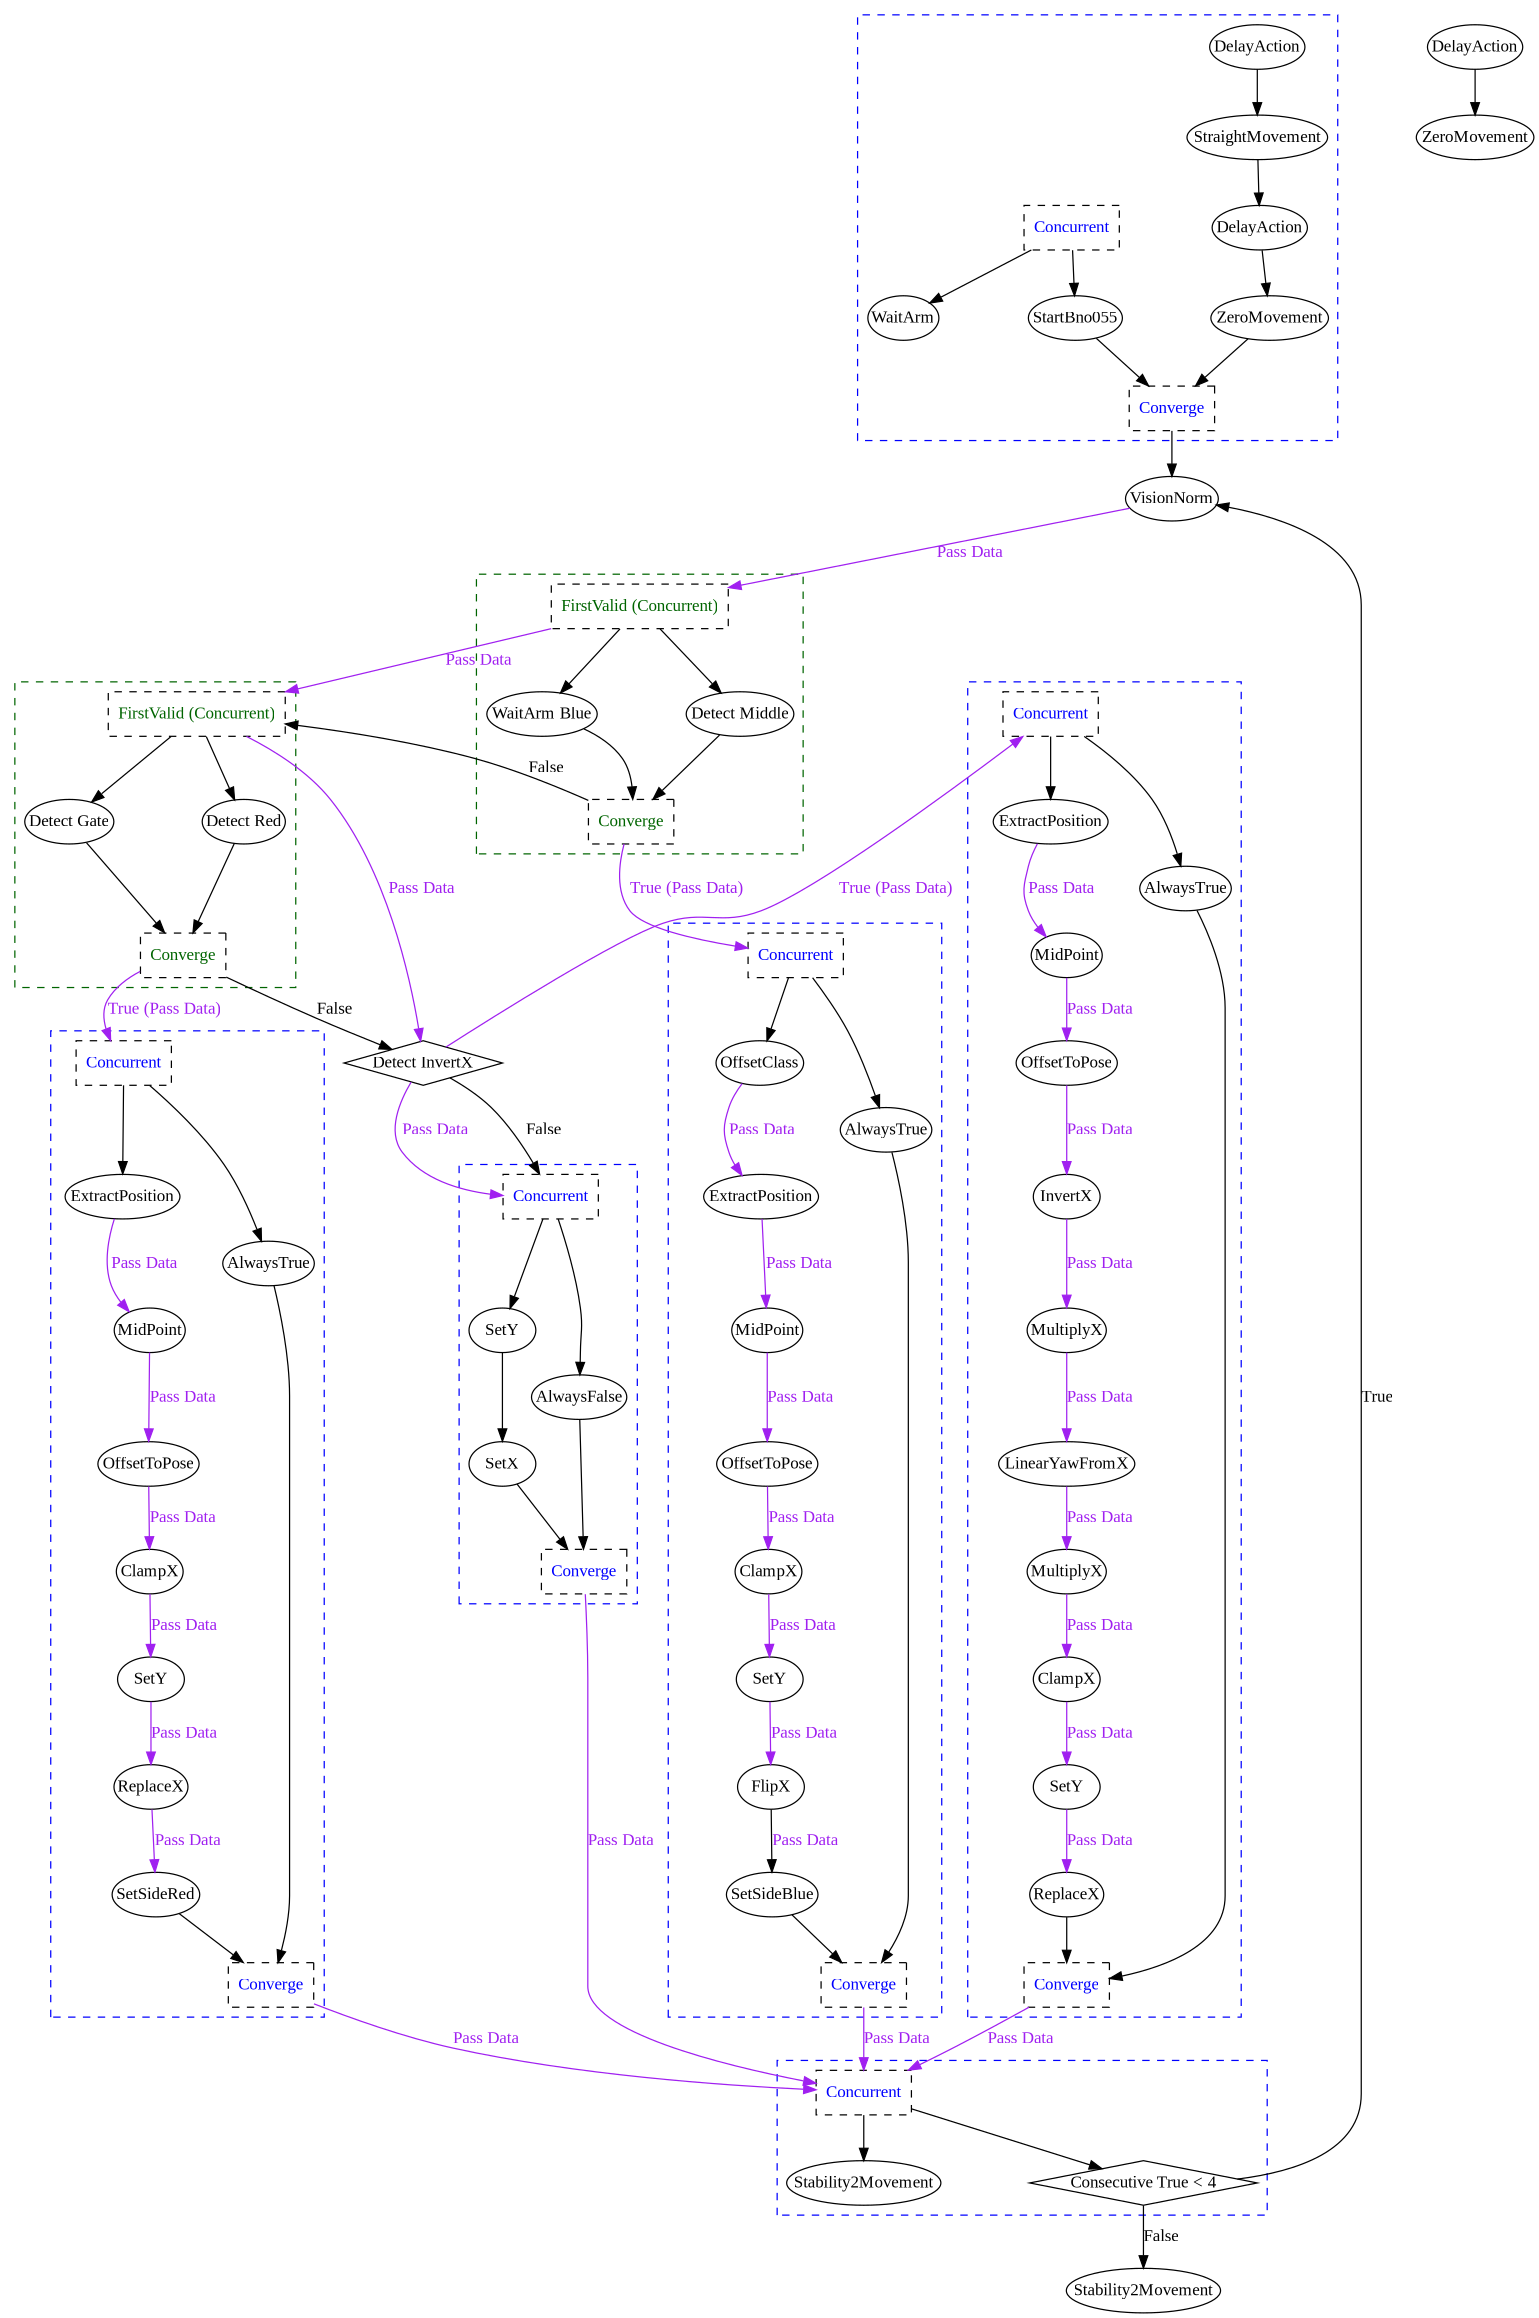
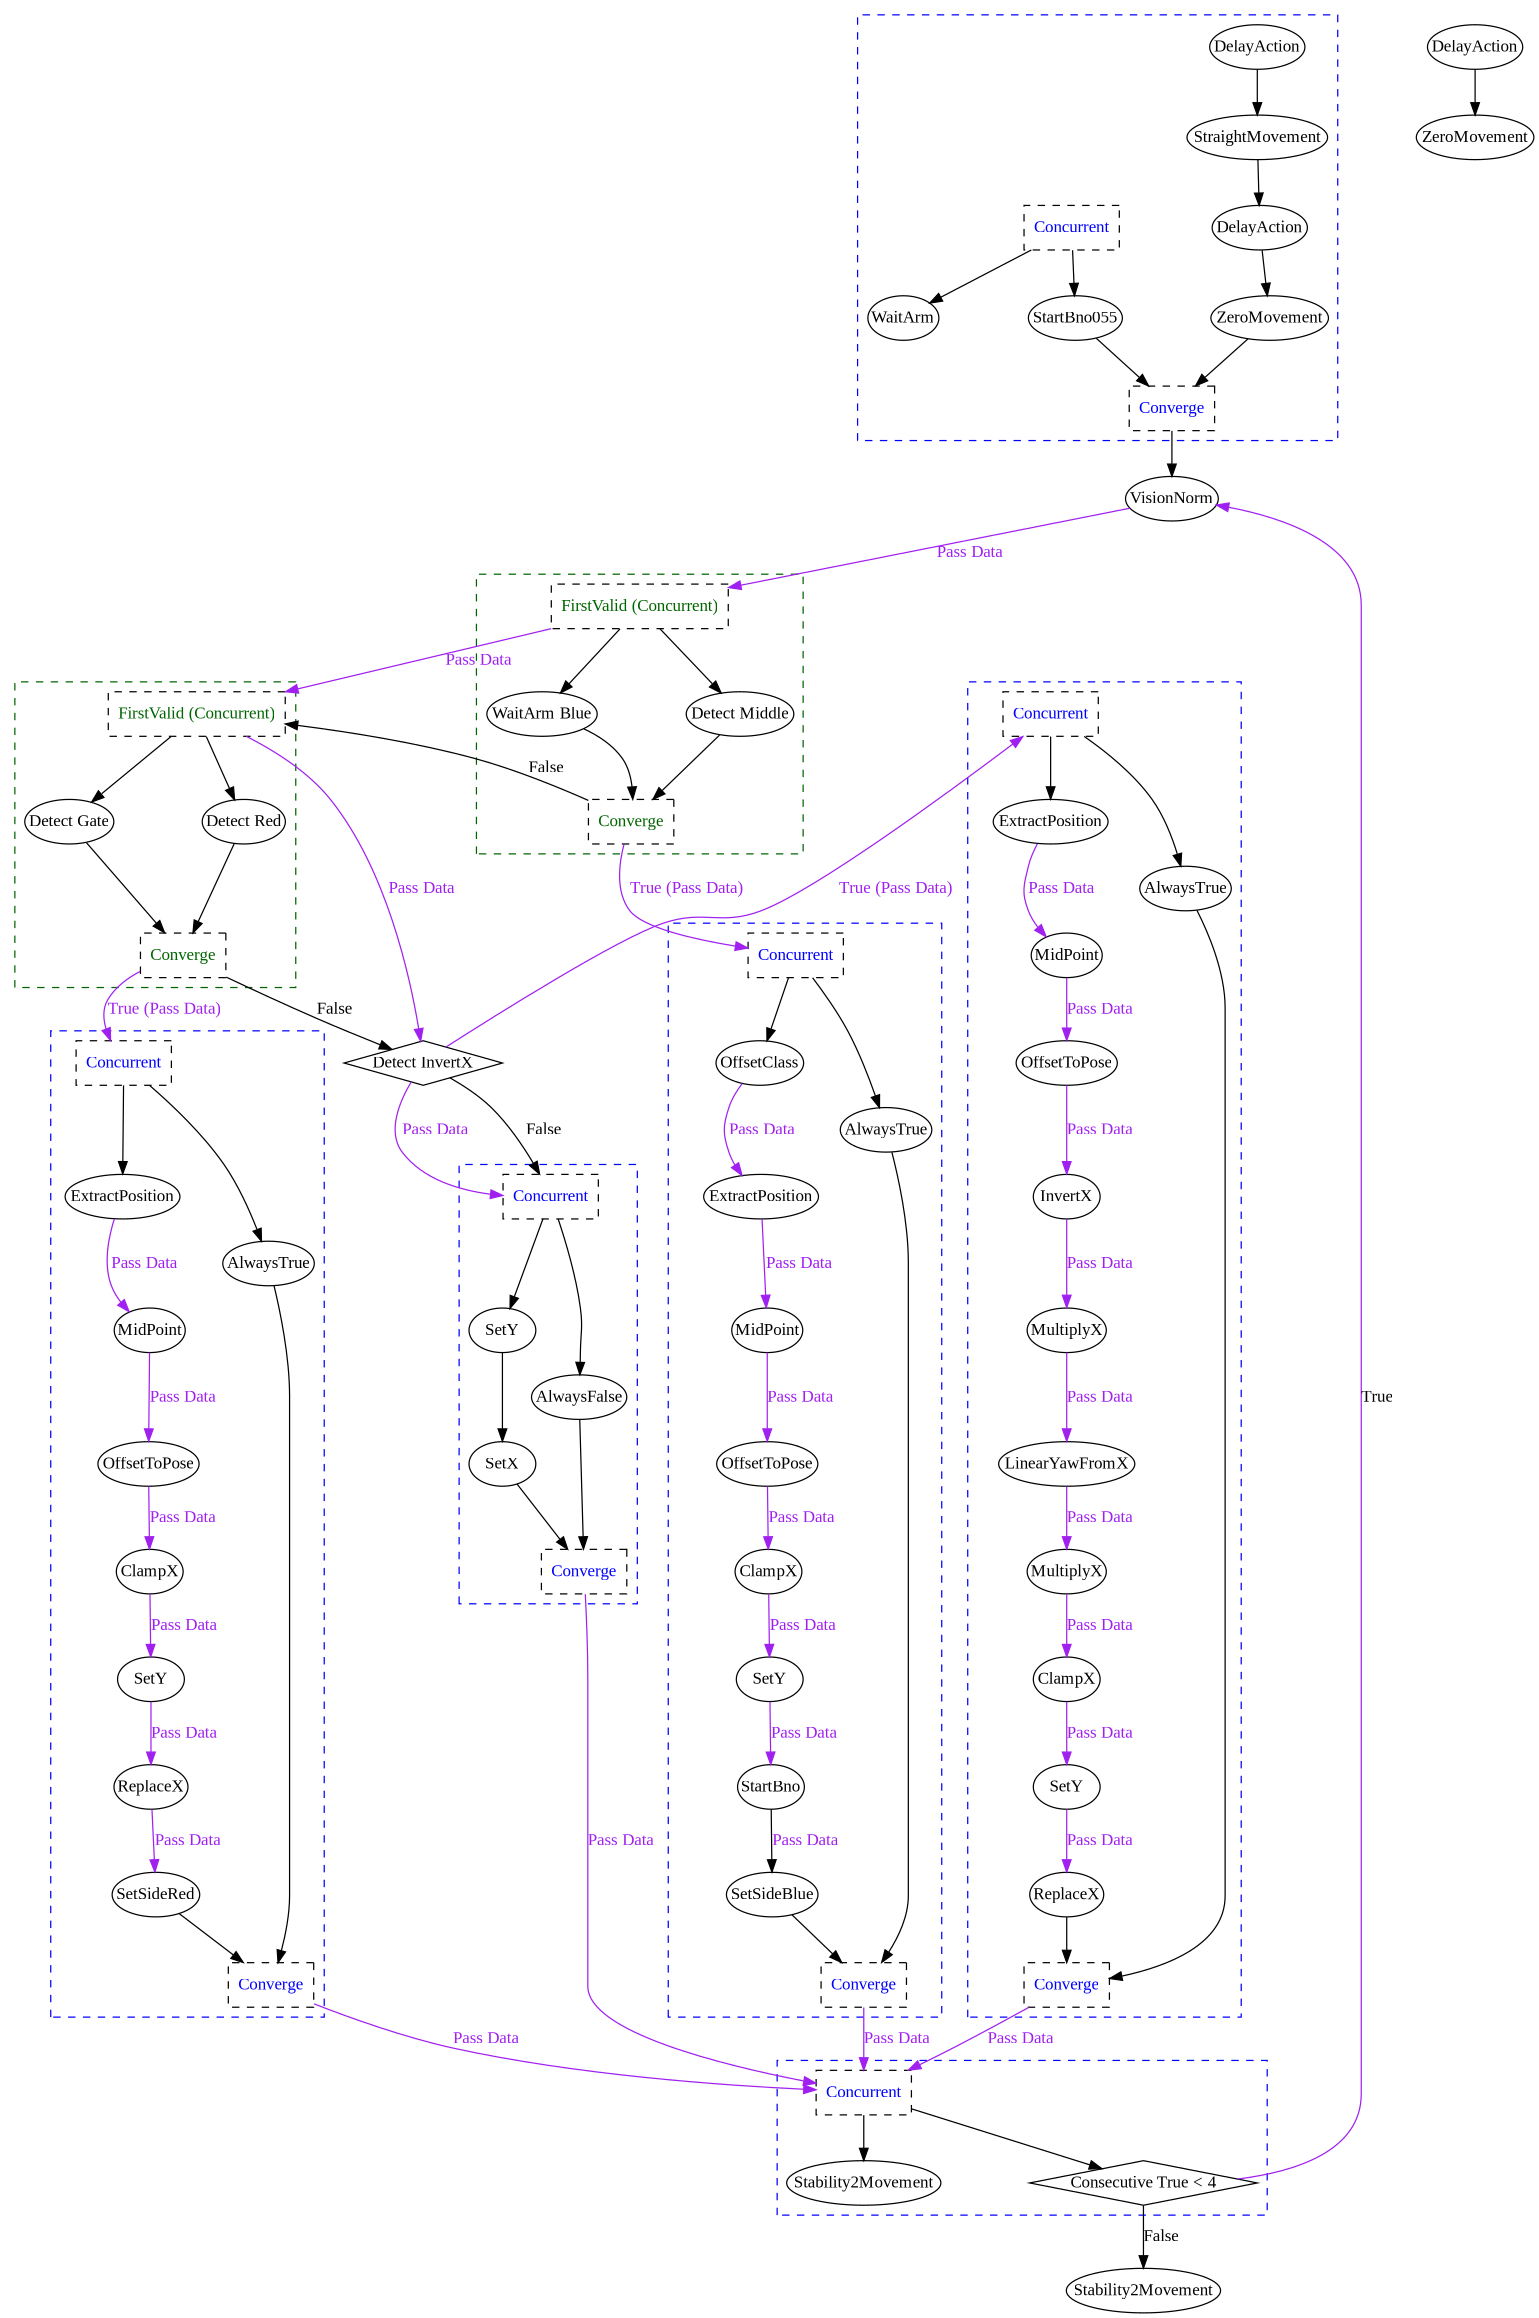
edge "Consecutive True < 4" -> "VisionNorm": color black -> purple
node "FlipX": label "FlipX" -> "StartBno"
